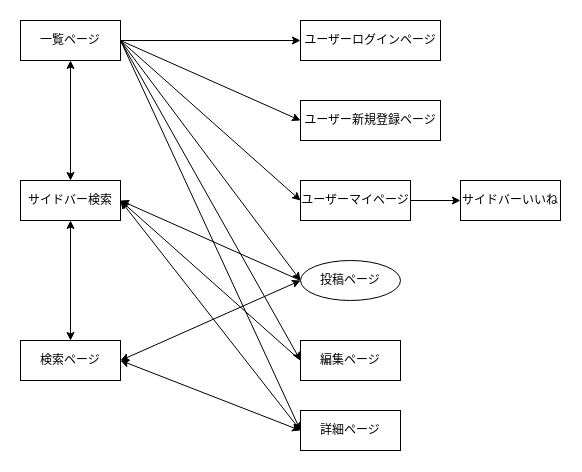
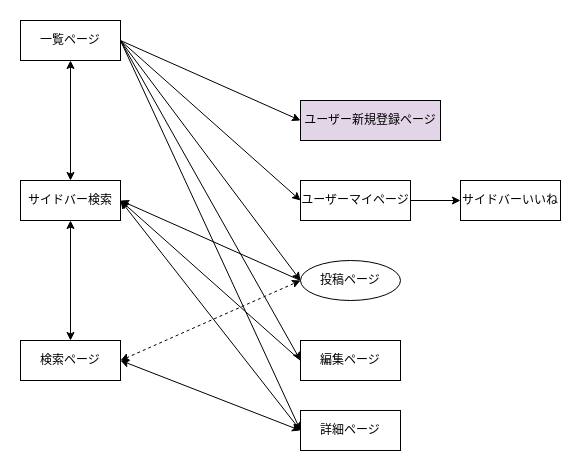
edge "一覧ページ" -> "ユーザーログインページ": removed
node "ユーザーログインページ": removed
node "ユーザー新規登録ページ": fillcolor #ffffff -> #e1d5e7
edge "投稿ページ" -- "検索ページ": style solid -> dashed
